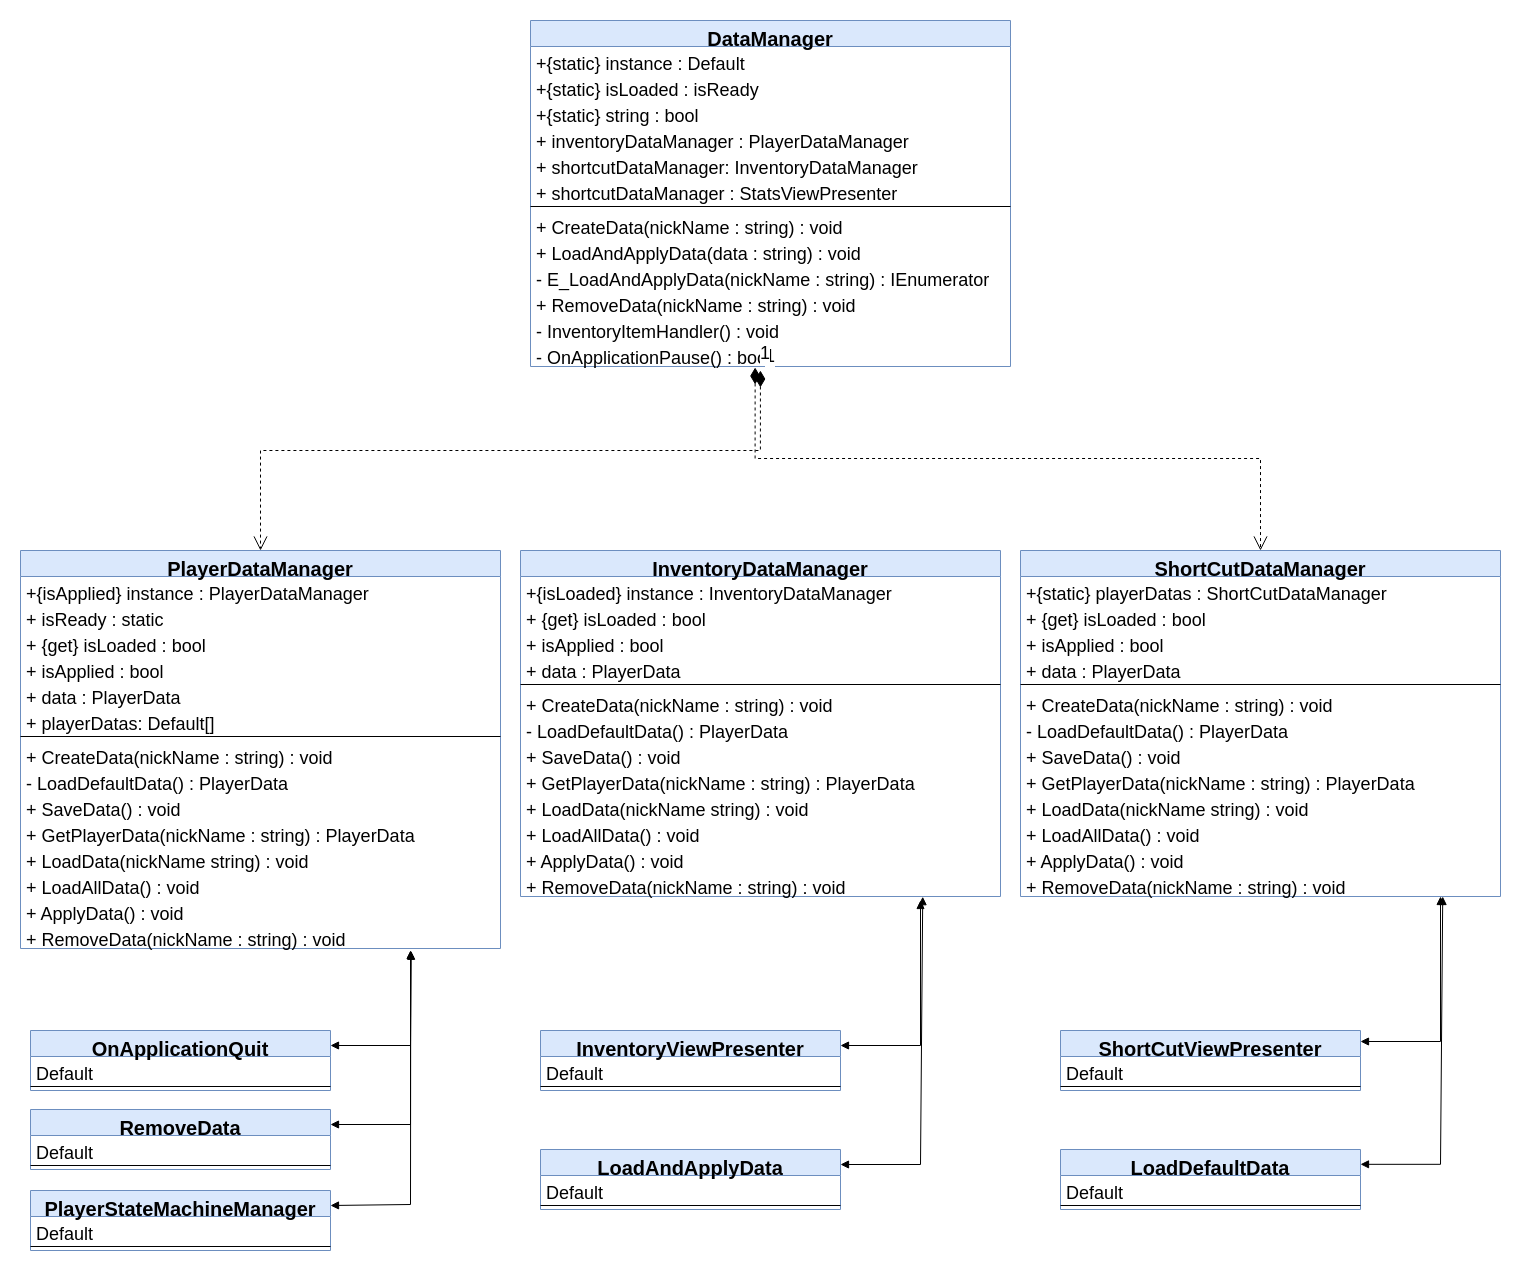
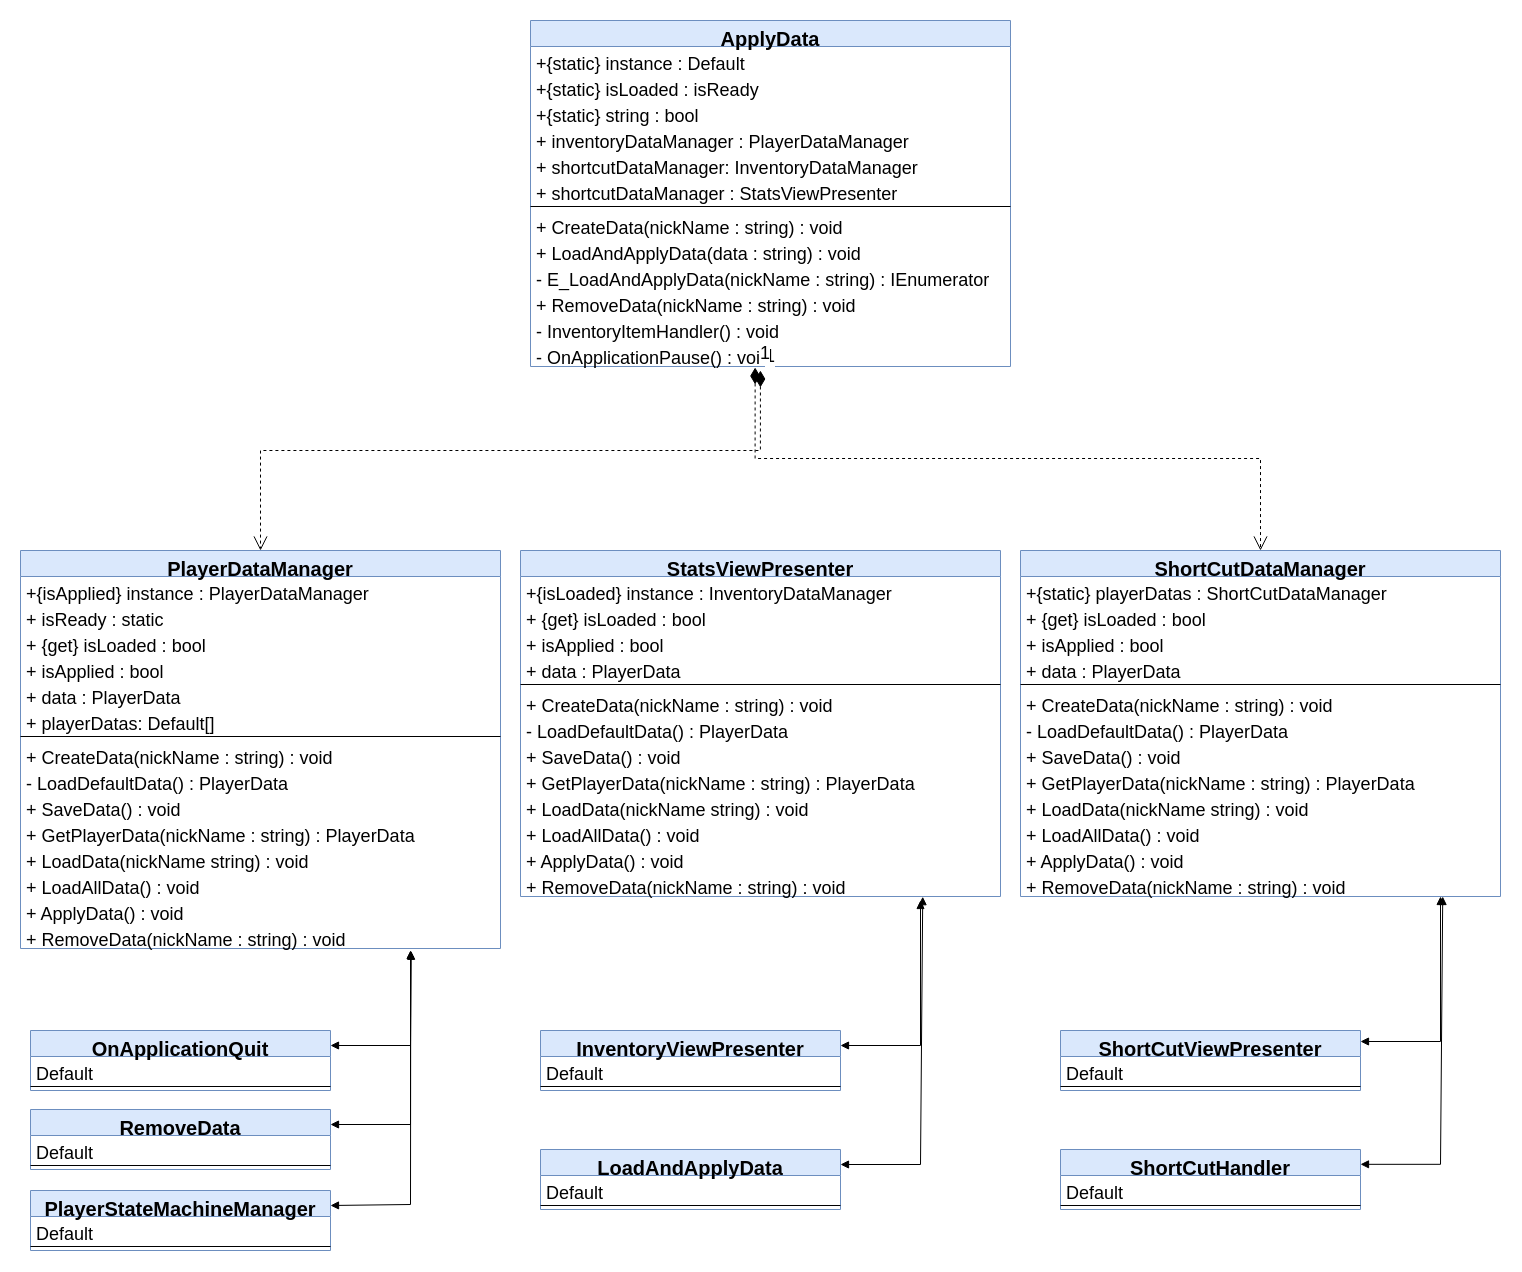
node "DataManager": label "DataManager" -> "ApplyData"
node "- OnApplicationPause() : bool": label "- OnApplicationPause() : bool" -> "- OnApplicationPause() : void"
node "InventoryDataManager": label "InventoryDataManager" -> "StatsViewPresenter"
node "LoadDefaultData": label "LoadDefaultData" -> "ShortCutHandler"
